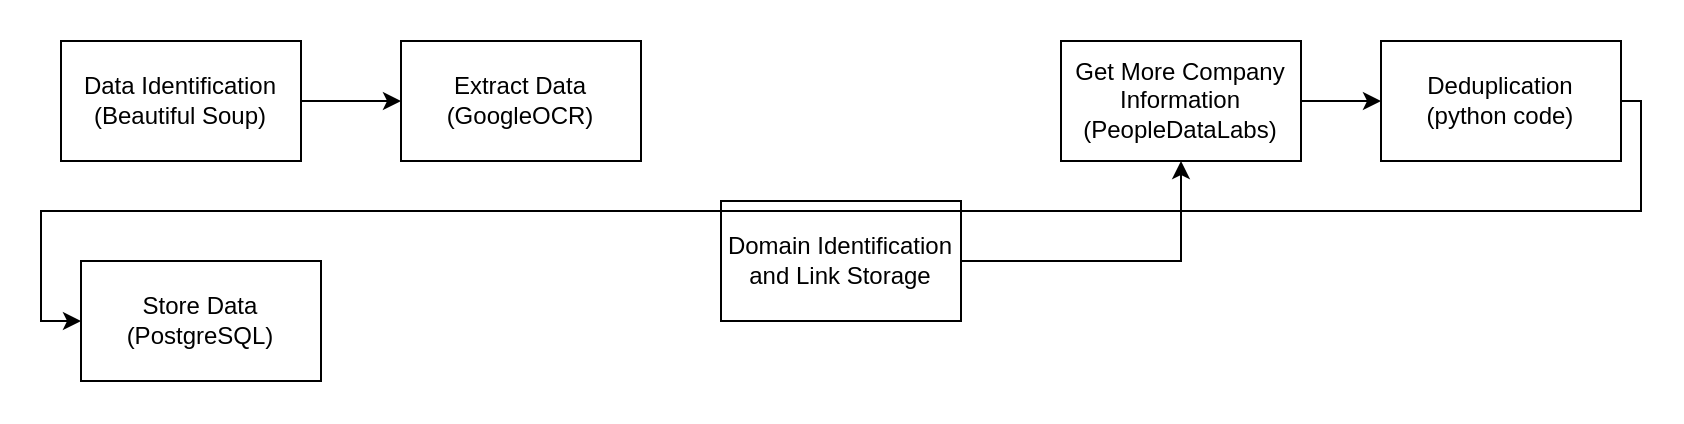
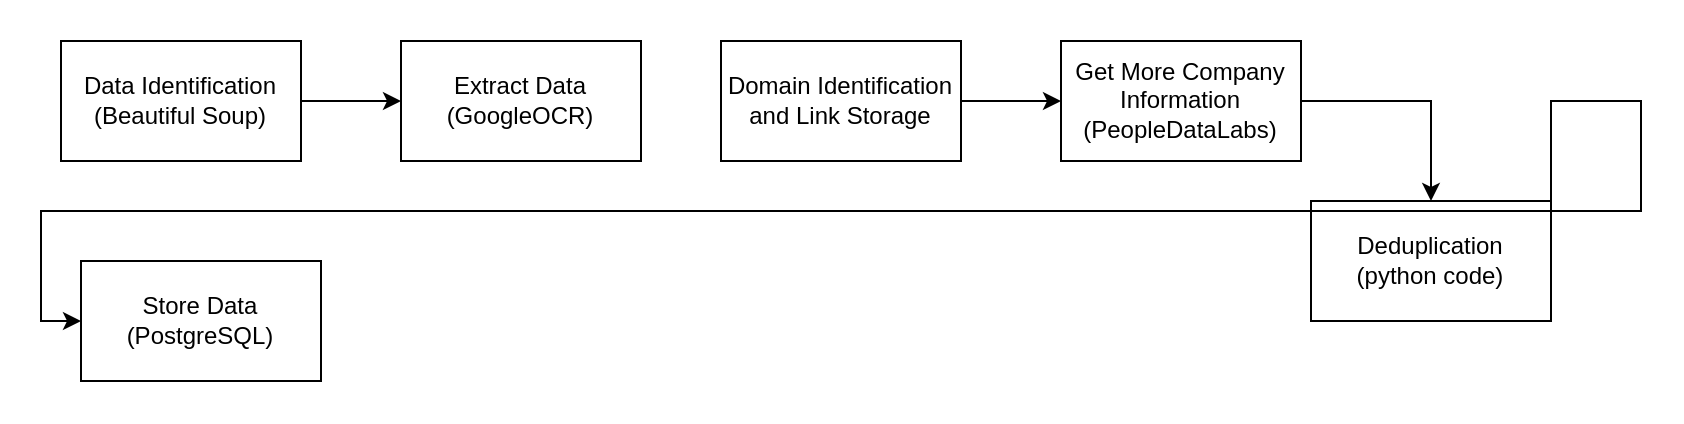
node "Deduplication (python code)": moved (1501, 101) -> (1431, 261)
node "Domain Identification and Link Storage": moved (841, 261) -> (841, 101)
